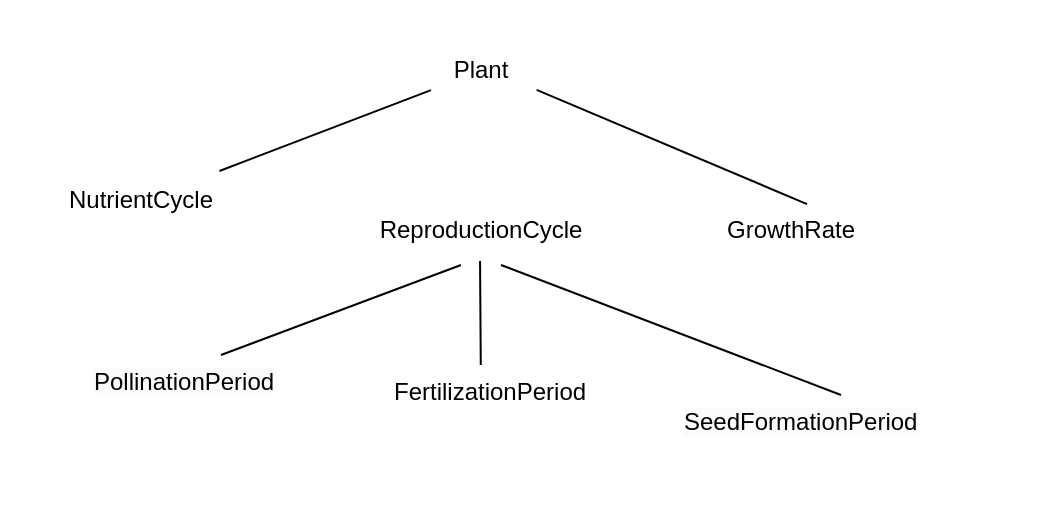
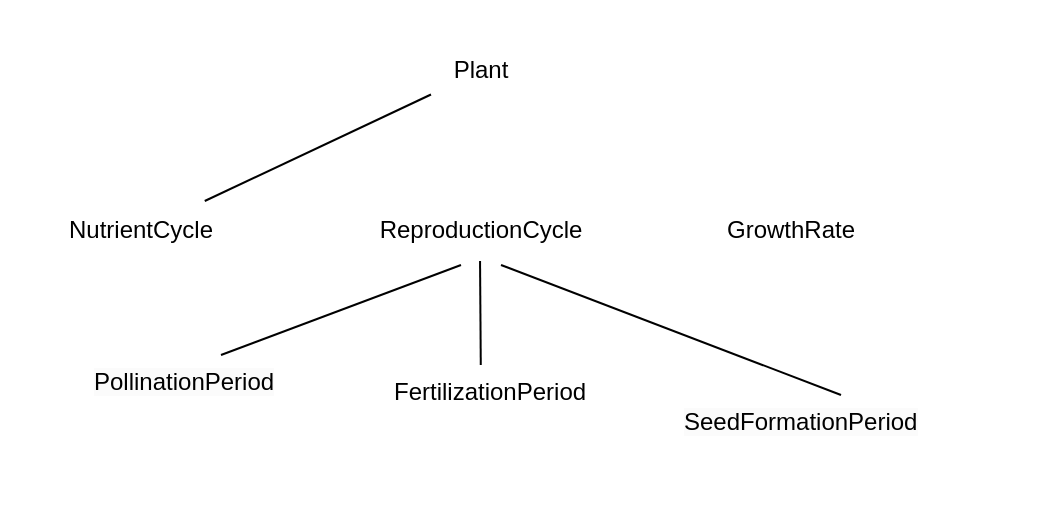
edge "Plant" -- "GrowthRate": removed
node "NutrientCycle": moved (141, 201) -> (141, 231)
